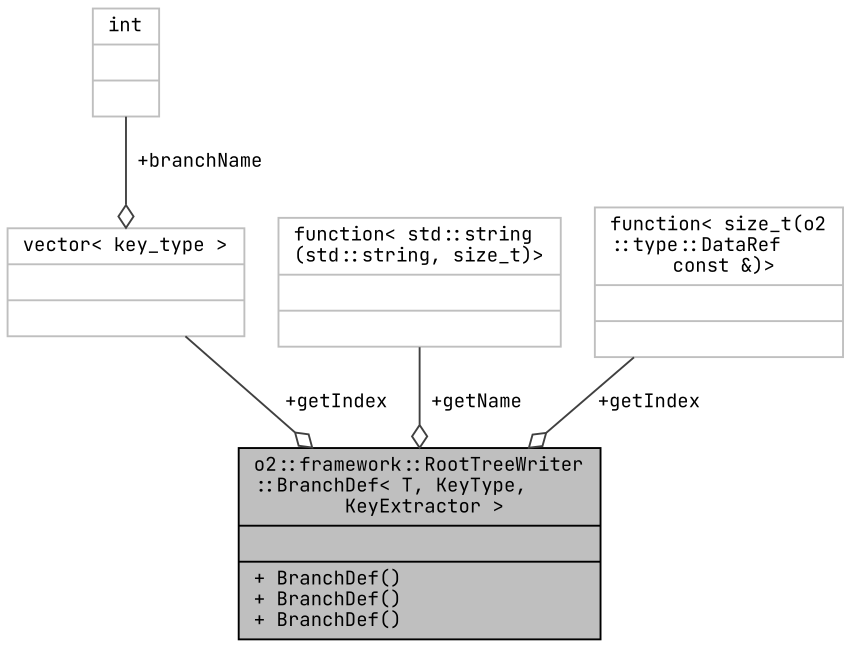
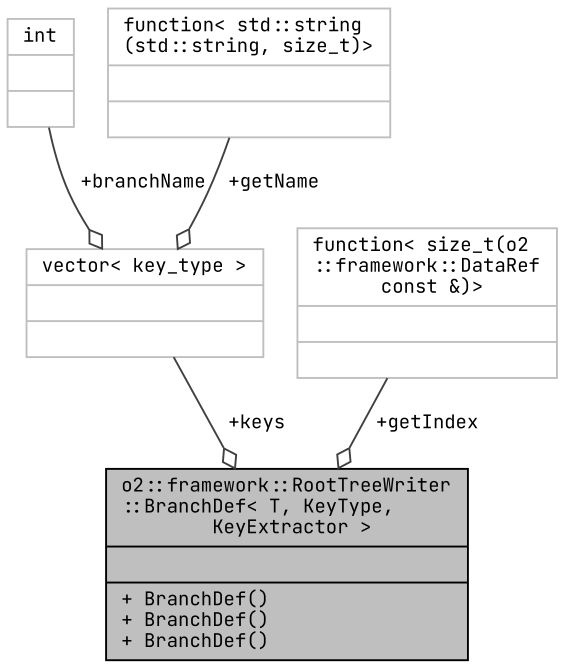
node "function< size_t(o2": text "::type::DataRef" -> "::framework::DataRef"
edge "function< std::string" -> "o2::framework::RootTreeWriter": now "function< std::string" -> "vector< key_type >"
edge "vector< key_type >" -> "o2::framework::RootTreeWriter": label " +getIndex" -> " +keys"
